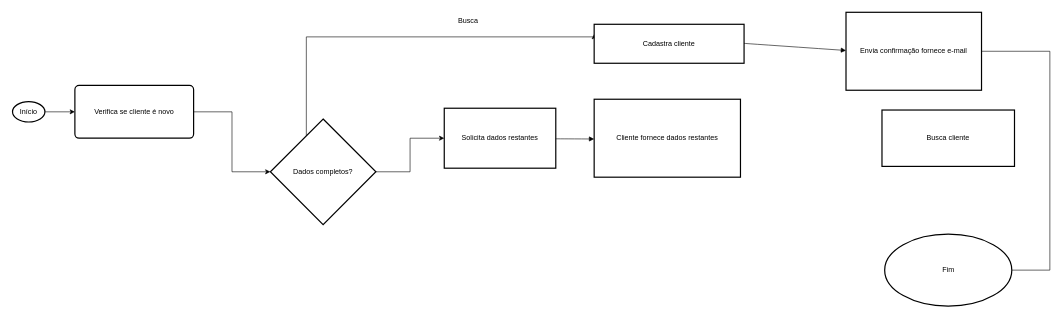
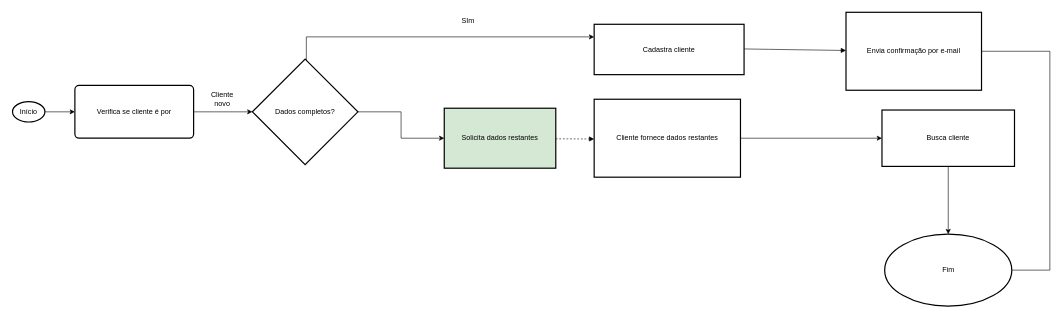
node "Busca": label "Busca" -> "SIm"
node "Cadastra cliente": size 150x39 -> 150x50
node "Envia confirmação fornece e-mail": label "Envia confirmação fornece e-mail" -> "Envia confirmação por e-mail"
node "Cliente novo": added
node "Verifica se cliente é novo": label "Verifica se cliente é novo" -> "Verifica se cliente é por"
node "Solicita dados restantes": fillcolor #ffffff -> #d5e8d4
edge "Cliente fornece dados restantes" -> "Busca cliente": added
edge "Solicita dados restantes" -> "Cliente fornece dados restantes": style solid -> dashed
node "Dados completos?": moved (323, 172) -> (305, 112)
edge "Busca cliente" -> "Fim": added
